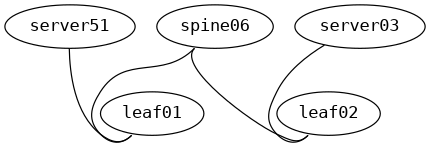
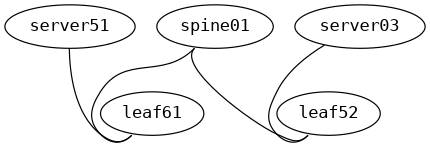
node "spine06": label "spine06" -> "spine01"
node "leaf01": label "leaf01" -> "leaf61"
node "leaf02": label "leaf02" -> "leaf52"
